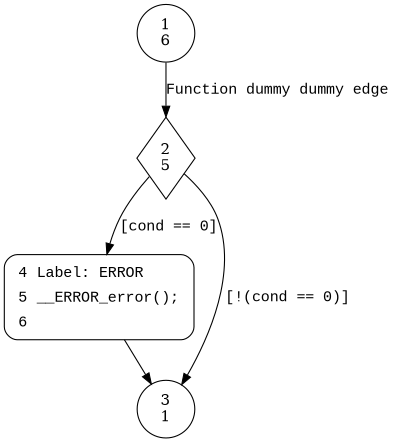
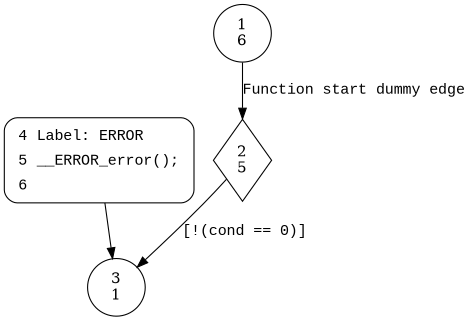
edge "1 6" -> "2 5": label "Function dummy dummy edge" -> "Function start dummy edge"
edge "2 5" -> "4": removed, label "[cond == 0]"
